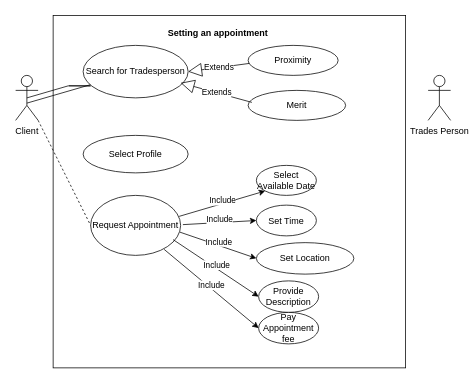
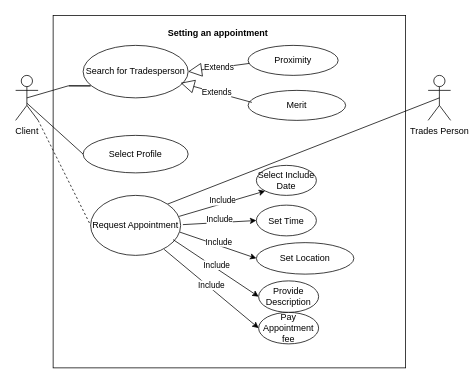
edge "Search for Tradesperson" -- "Client": now "Select Profile" -- "Client"
edge "Trades Person" -- "Request Appointment": added
node "Select Available Date": label "Select Available Date" -> "Select Include Date"
